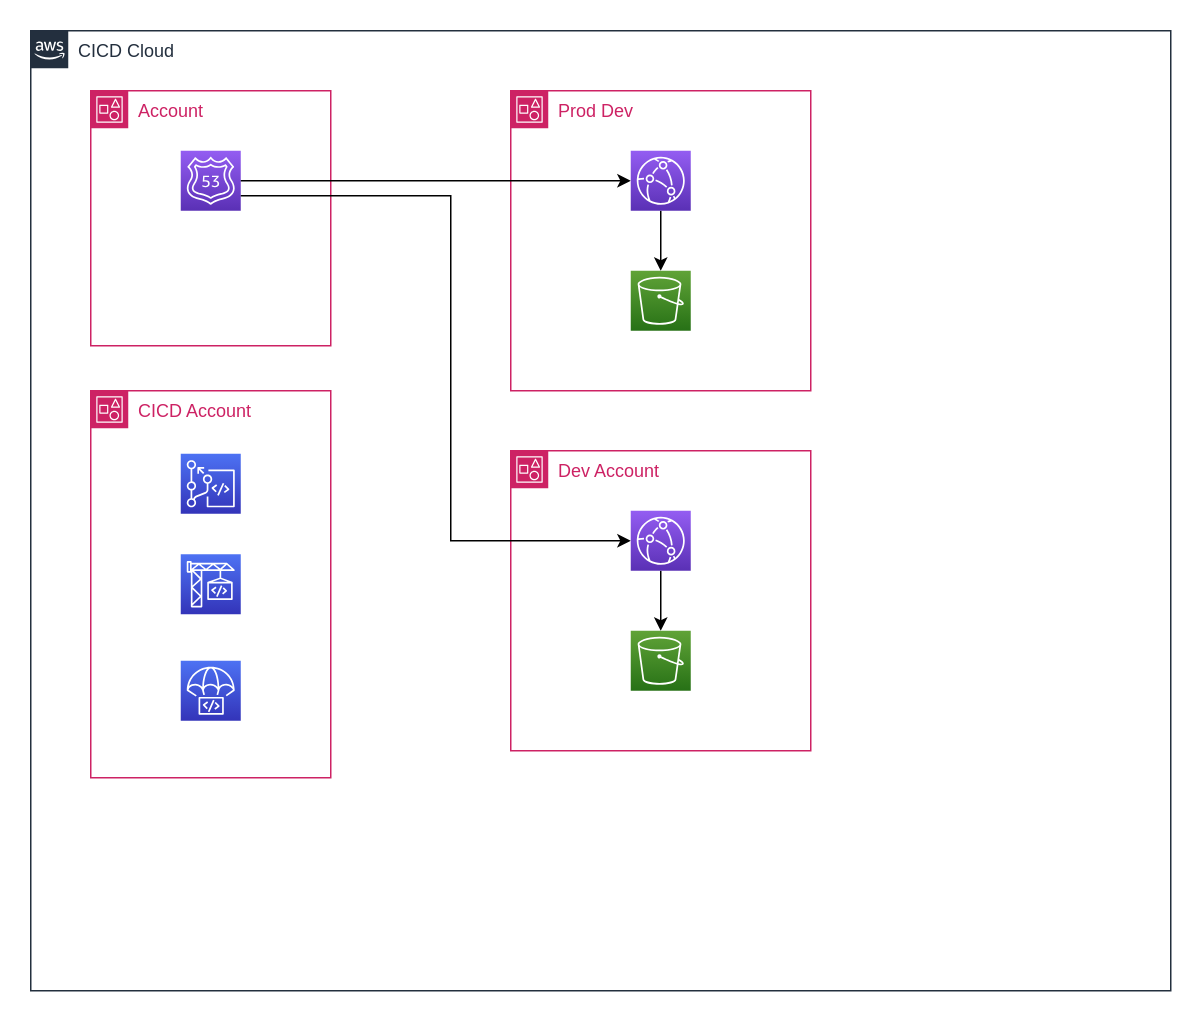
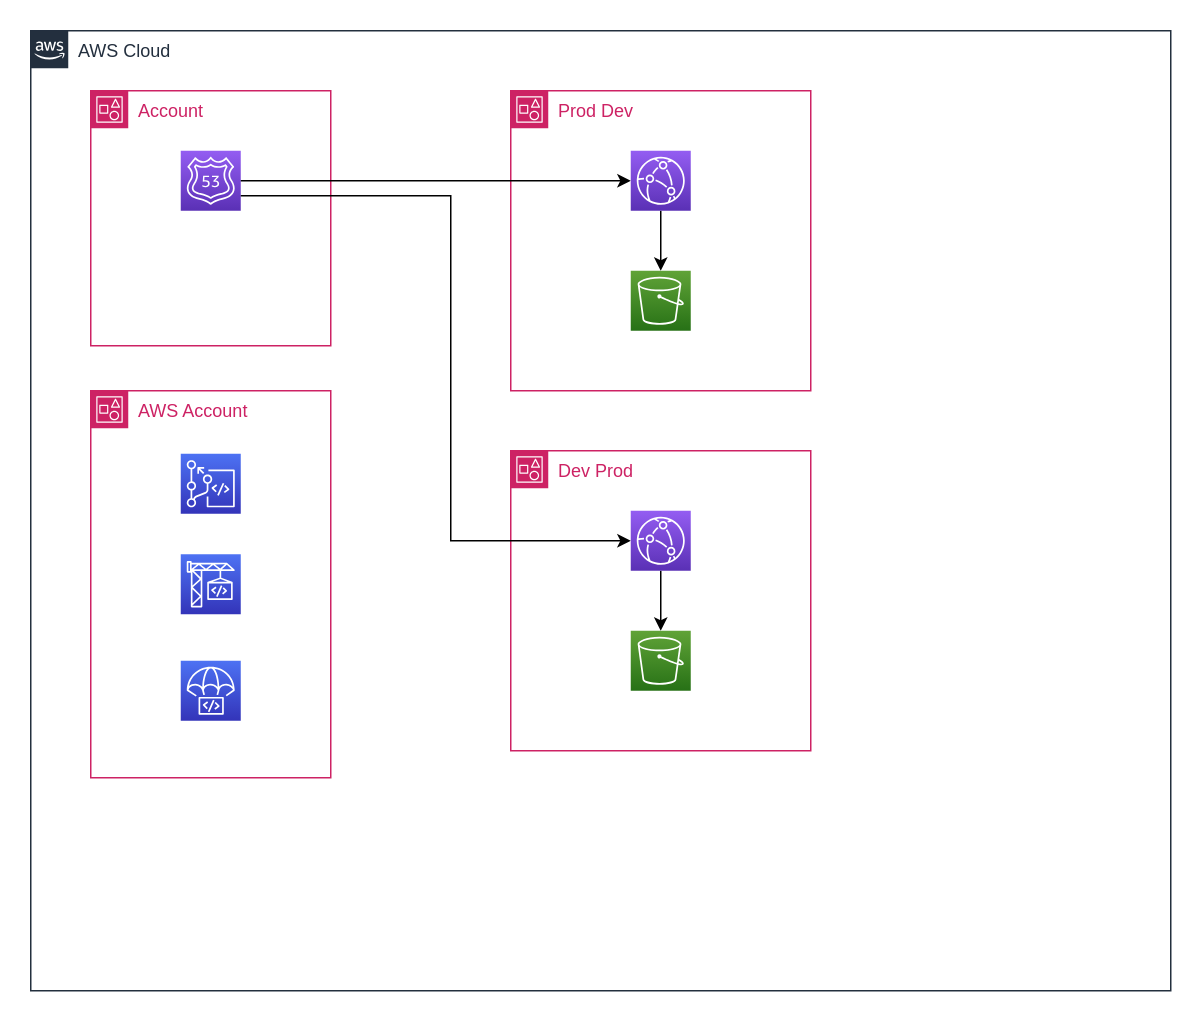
node "CICD Cloud": label "CICD Cloud" -> "AWS Cloud"
node "CICD Account": label "CICD Account" -> "AWS Account"
node "Dev Account": label "Dev Account" -> "Dev Prod"
